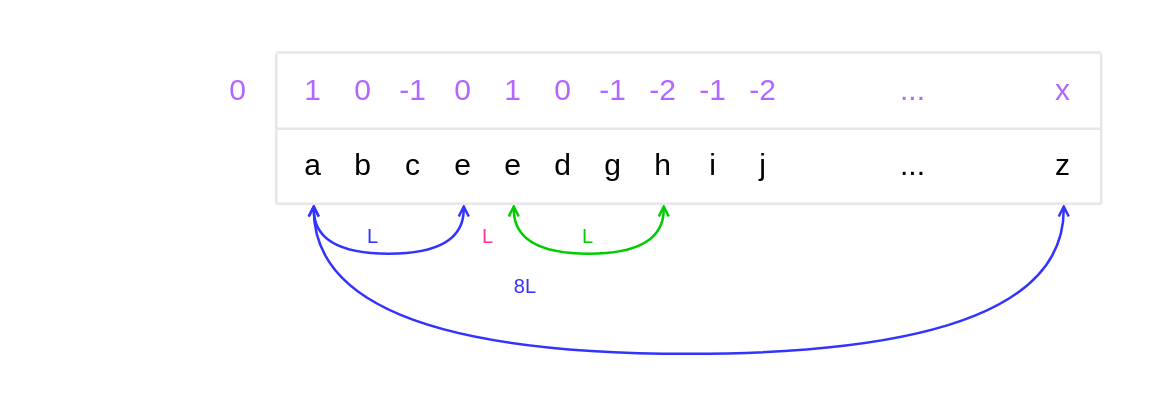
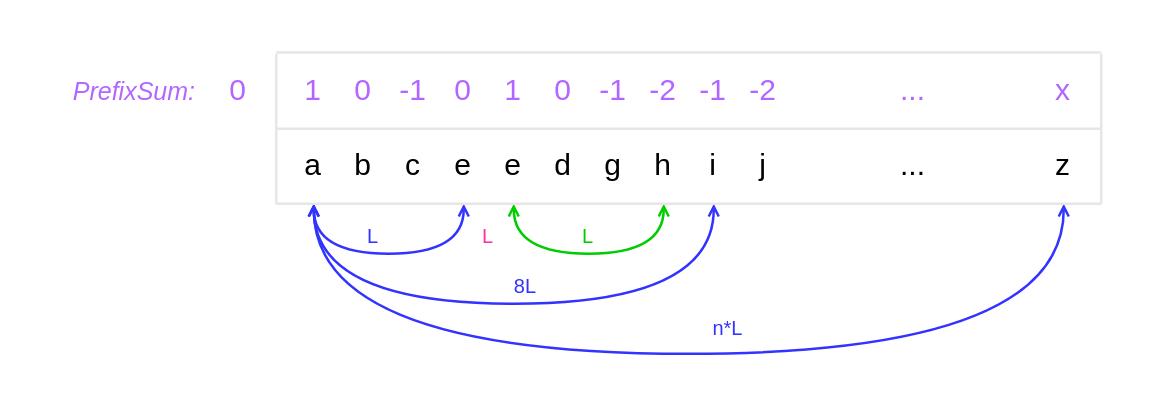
node "PrefixSum:": added
edge "a" -- "i": added
node "n*L": added
